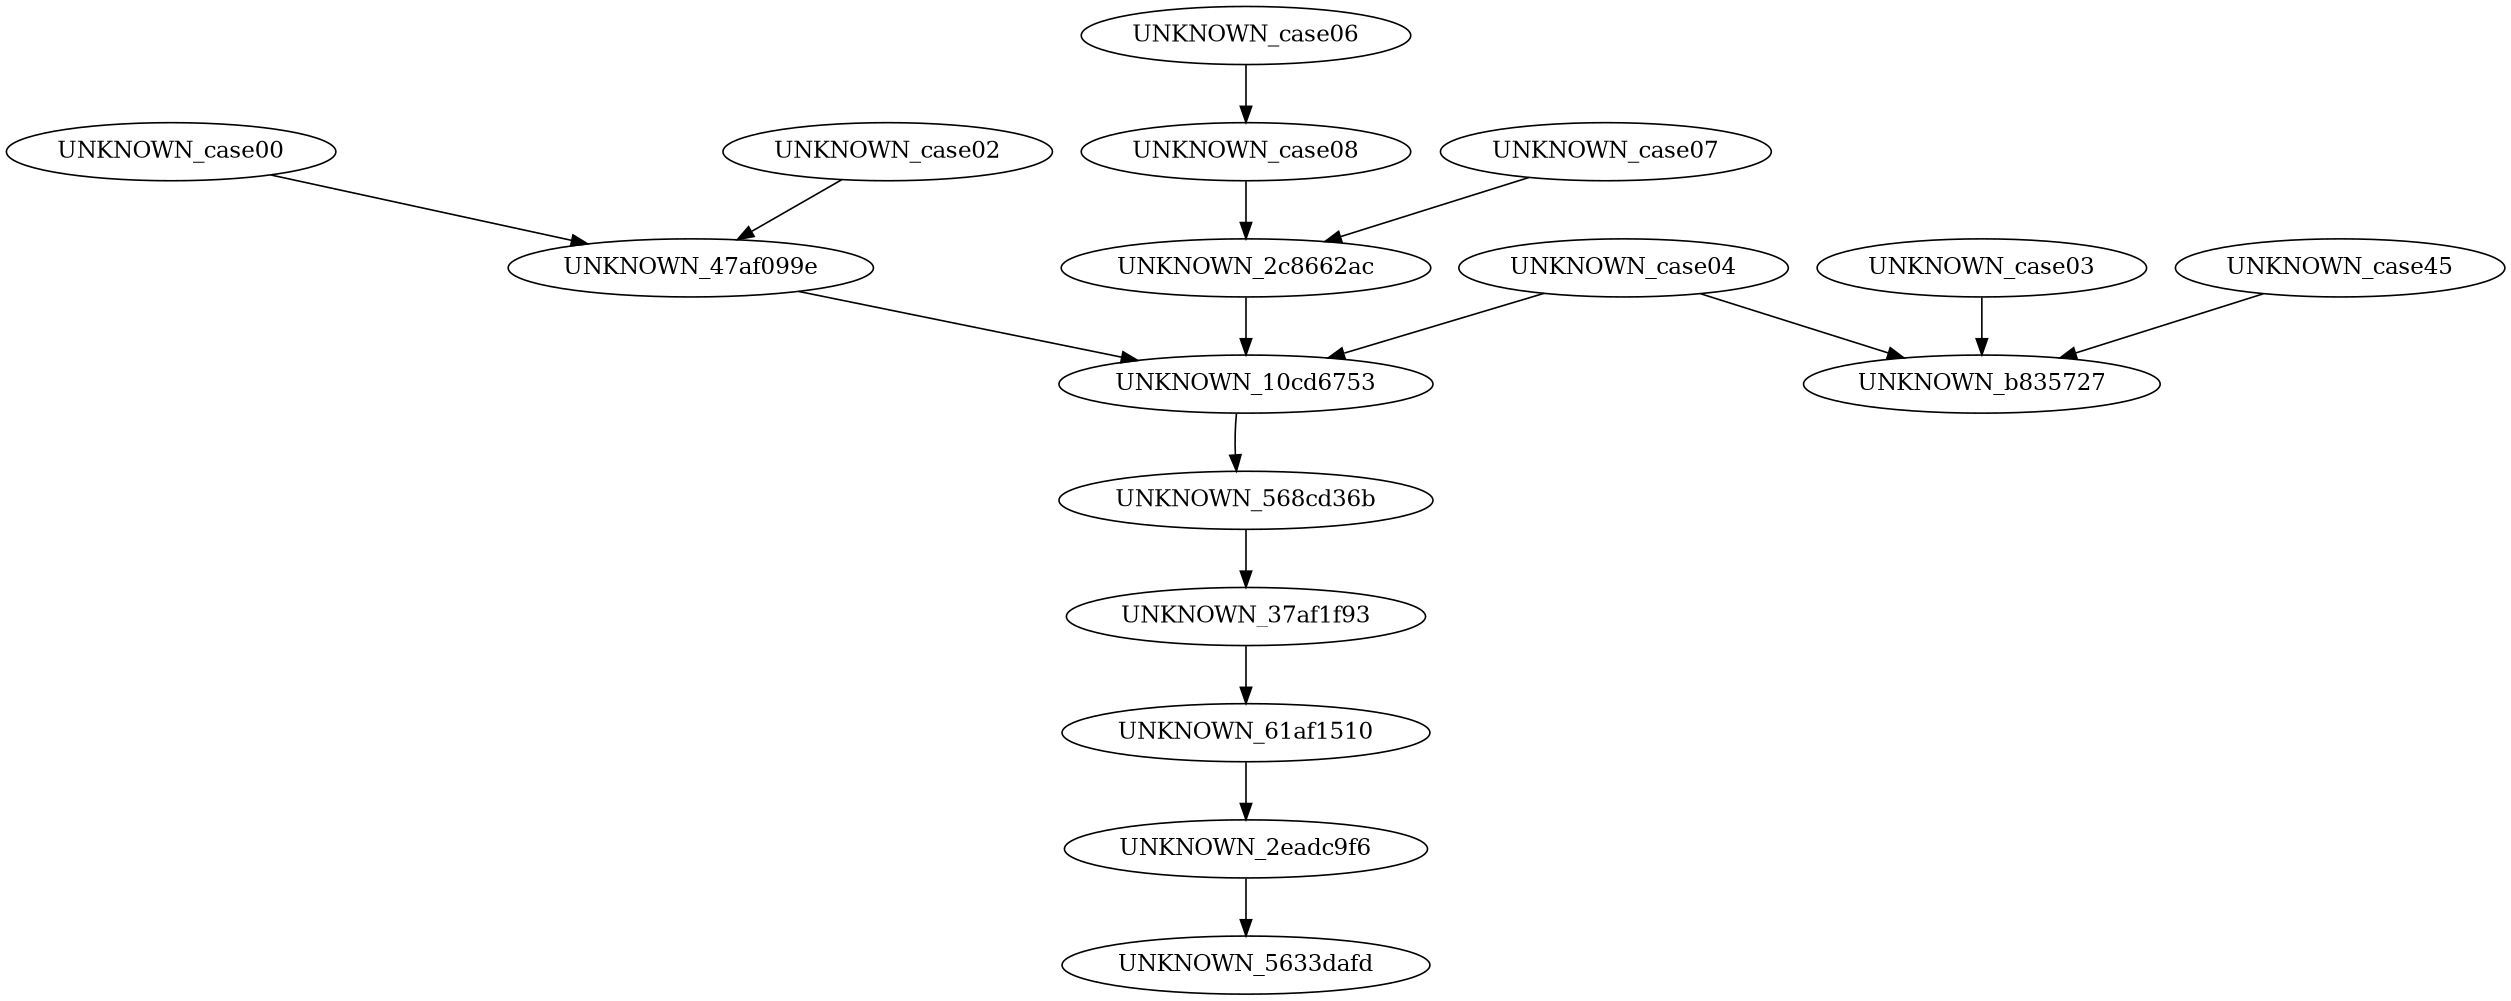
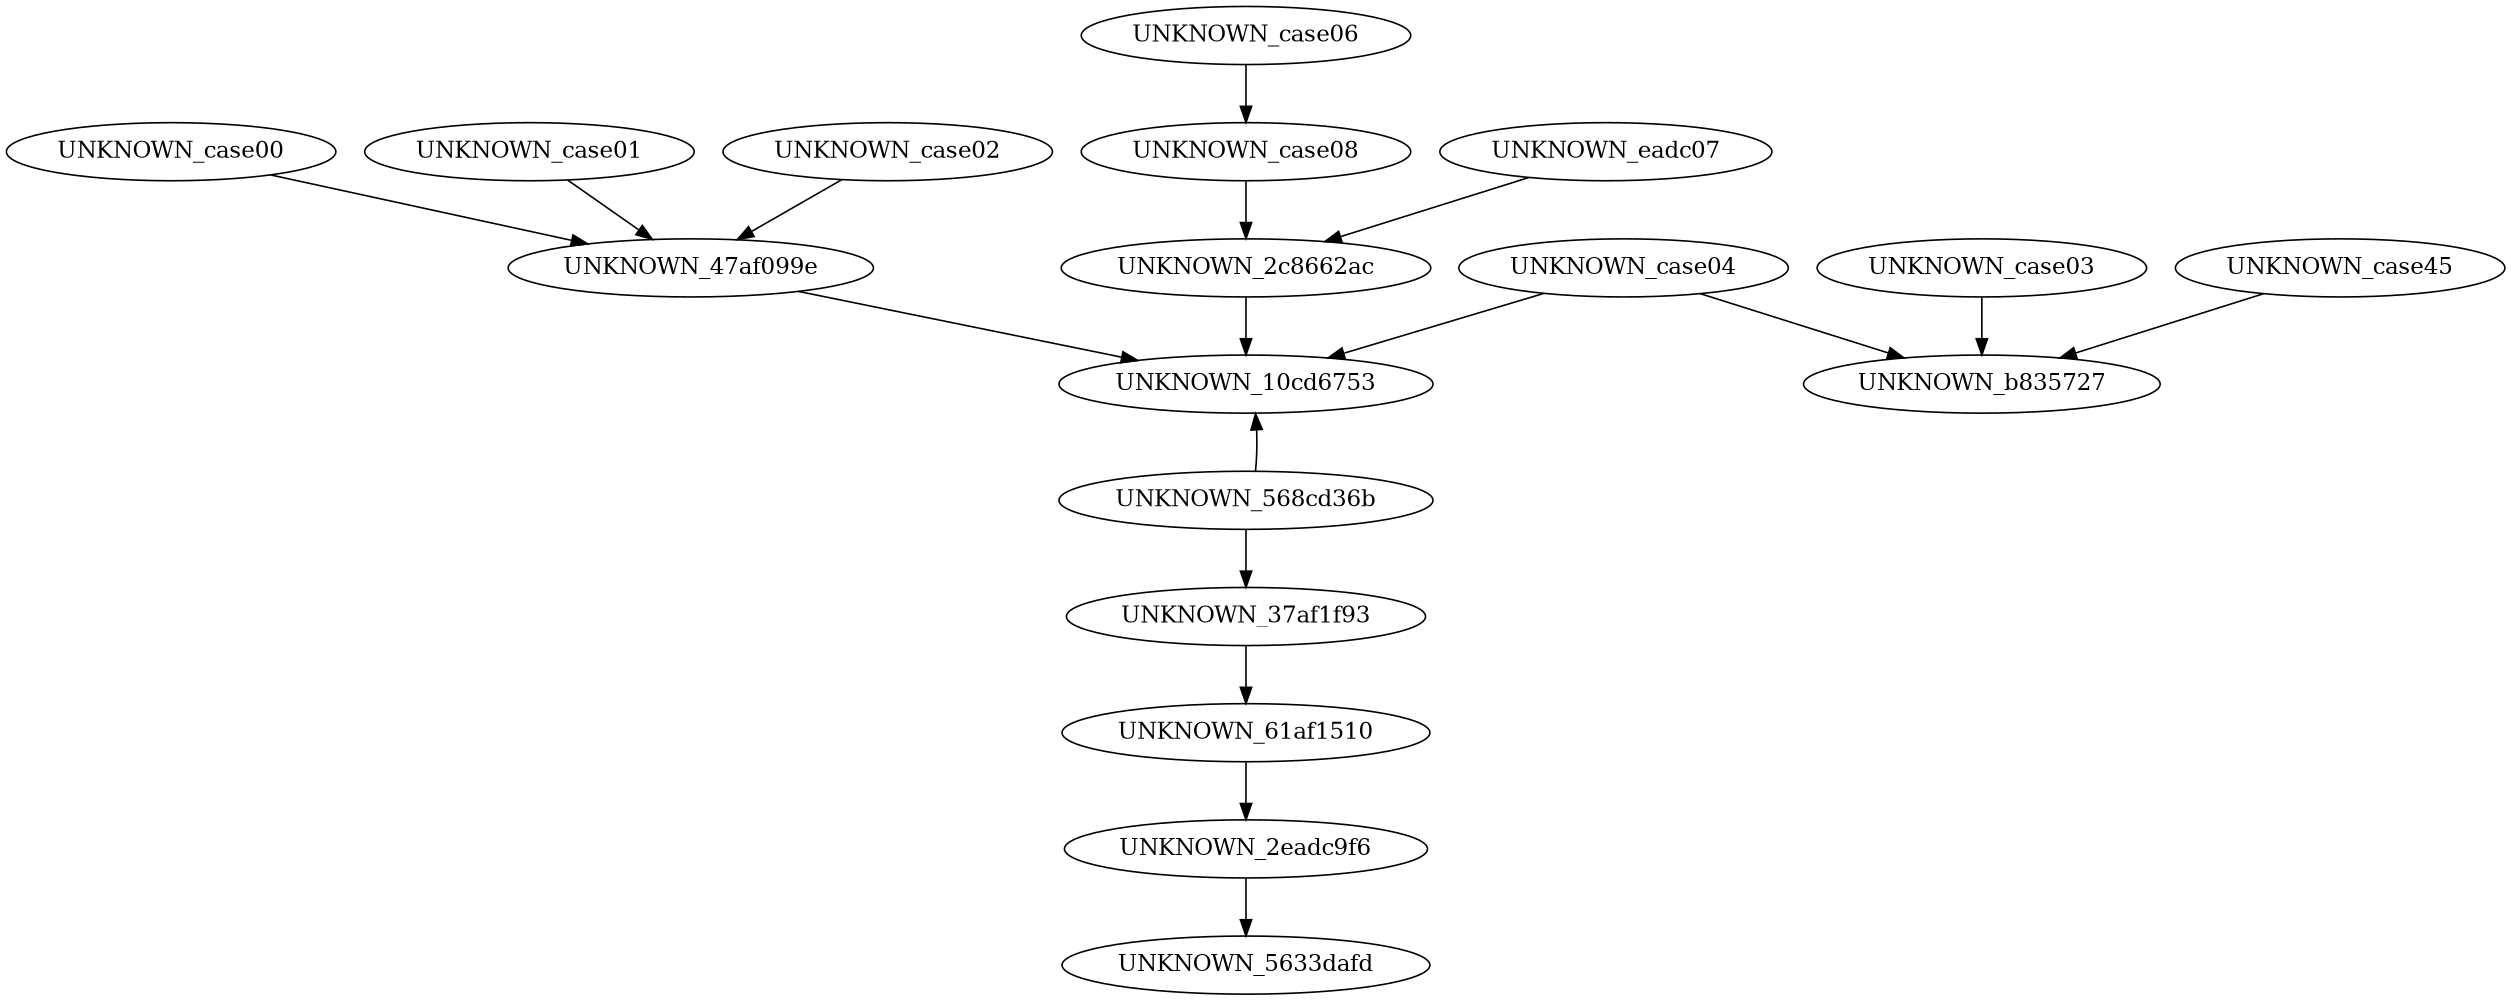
node "UNKNOWN_case01": added
node "UNKNOWN_case07": label "UNKNOWN_case07" -> "UNKNOWN_eadc07"
edge "UNKNOWN_10cd6753" -> "UNKNOWN_568cd36b": reversed
